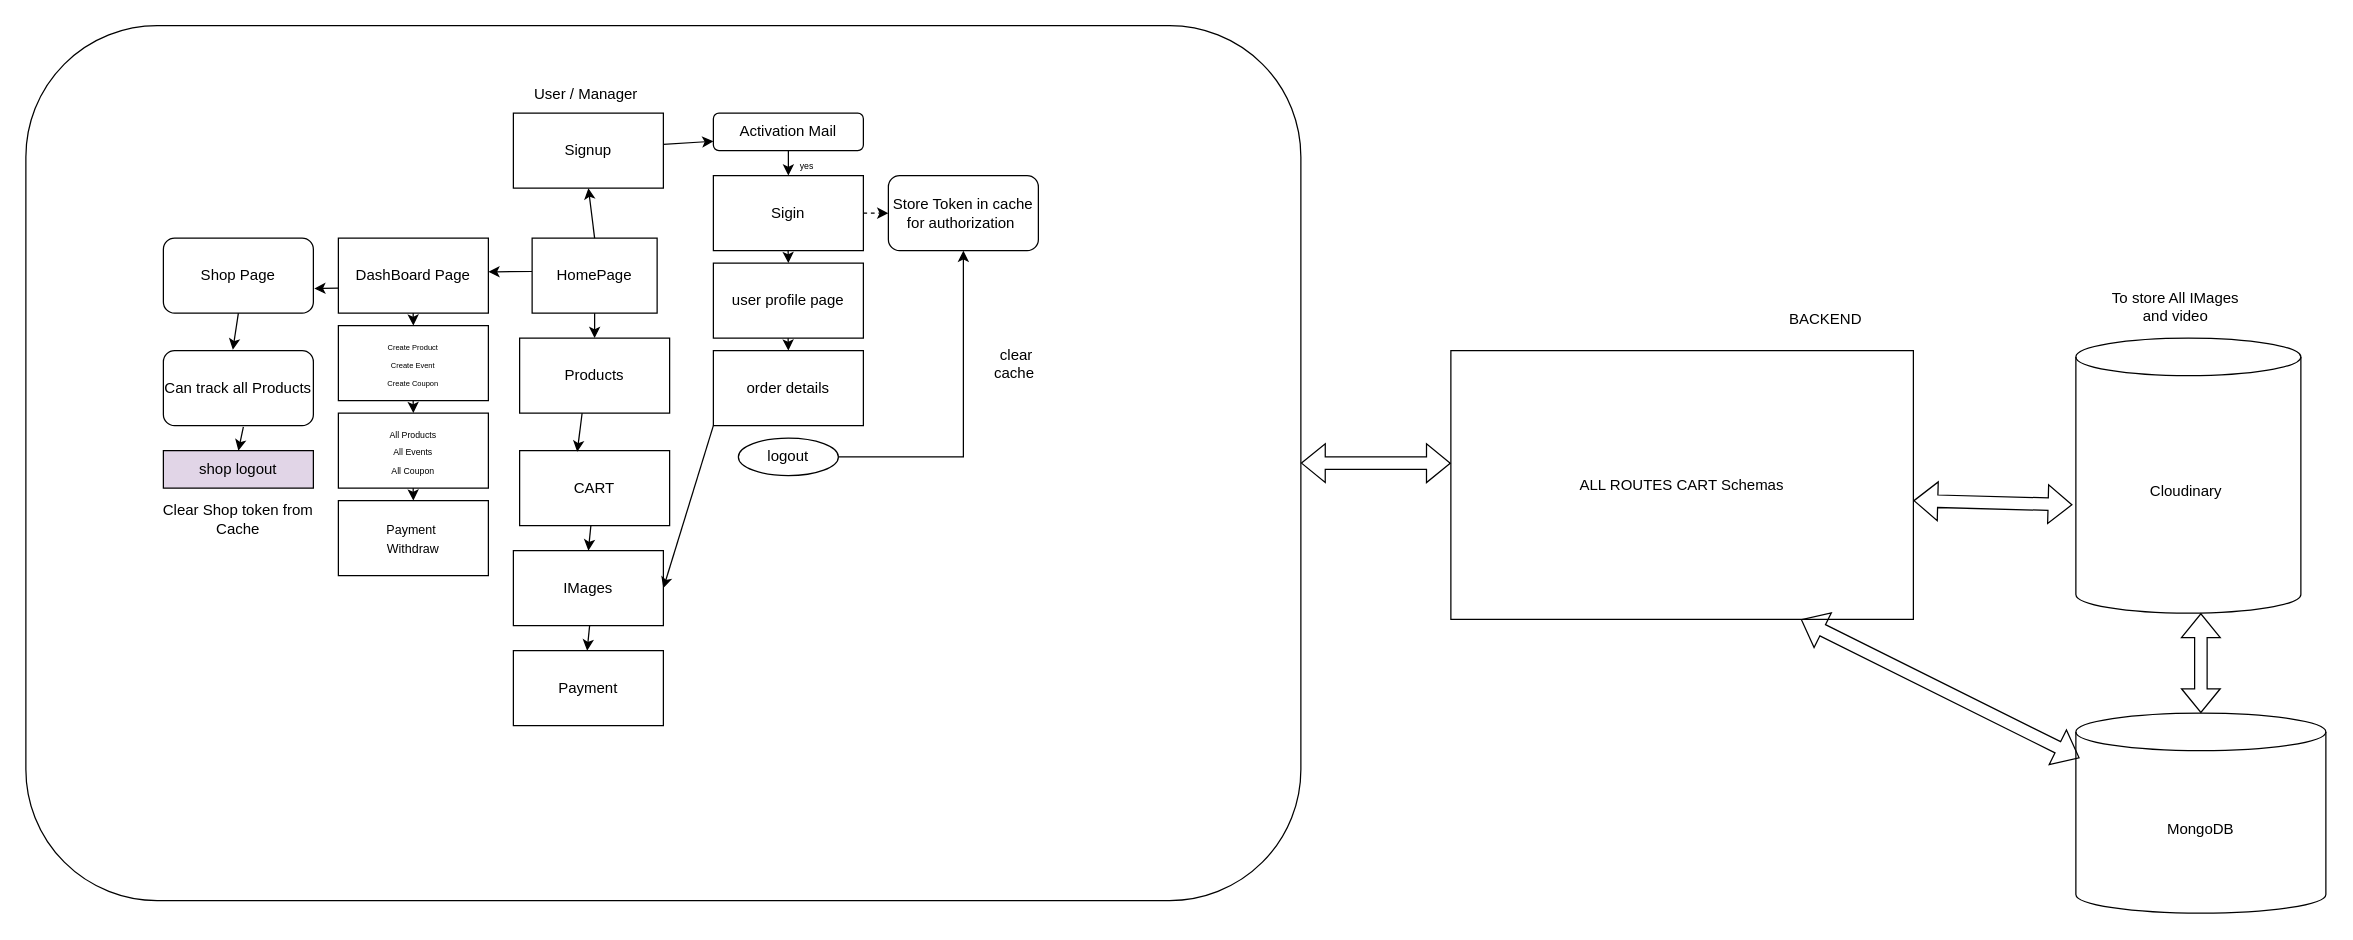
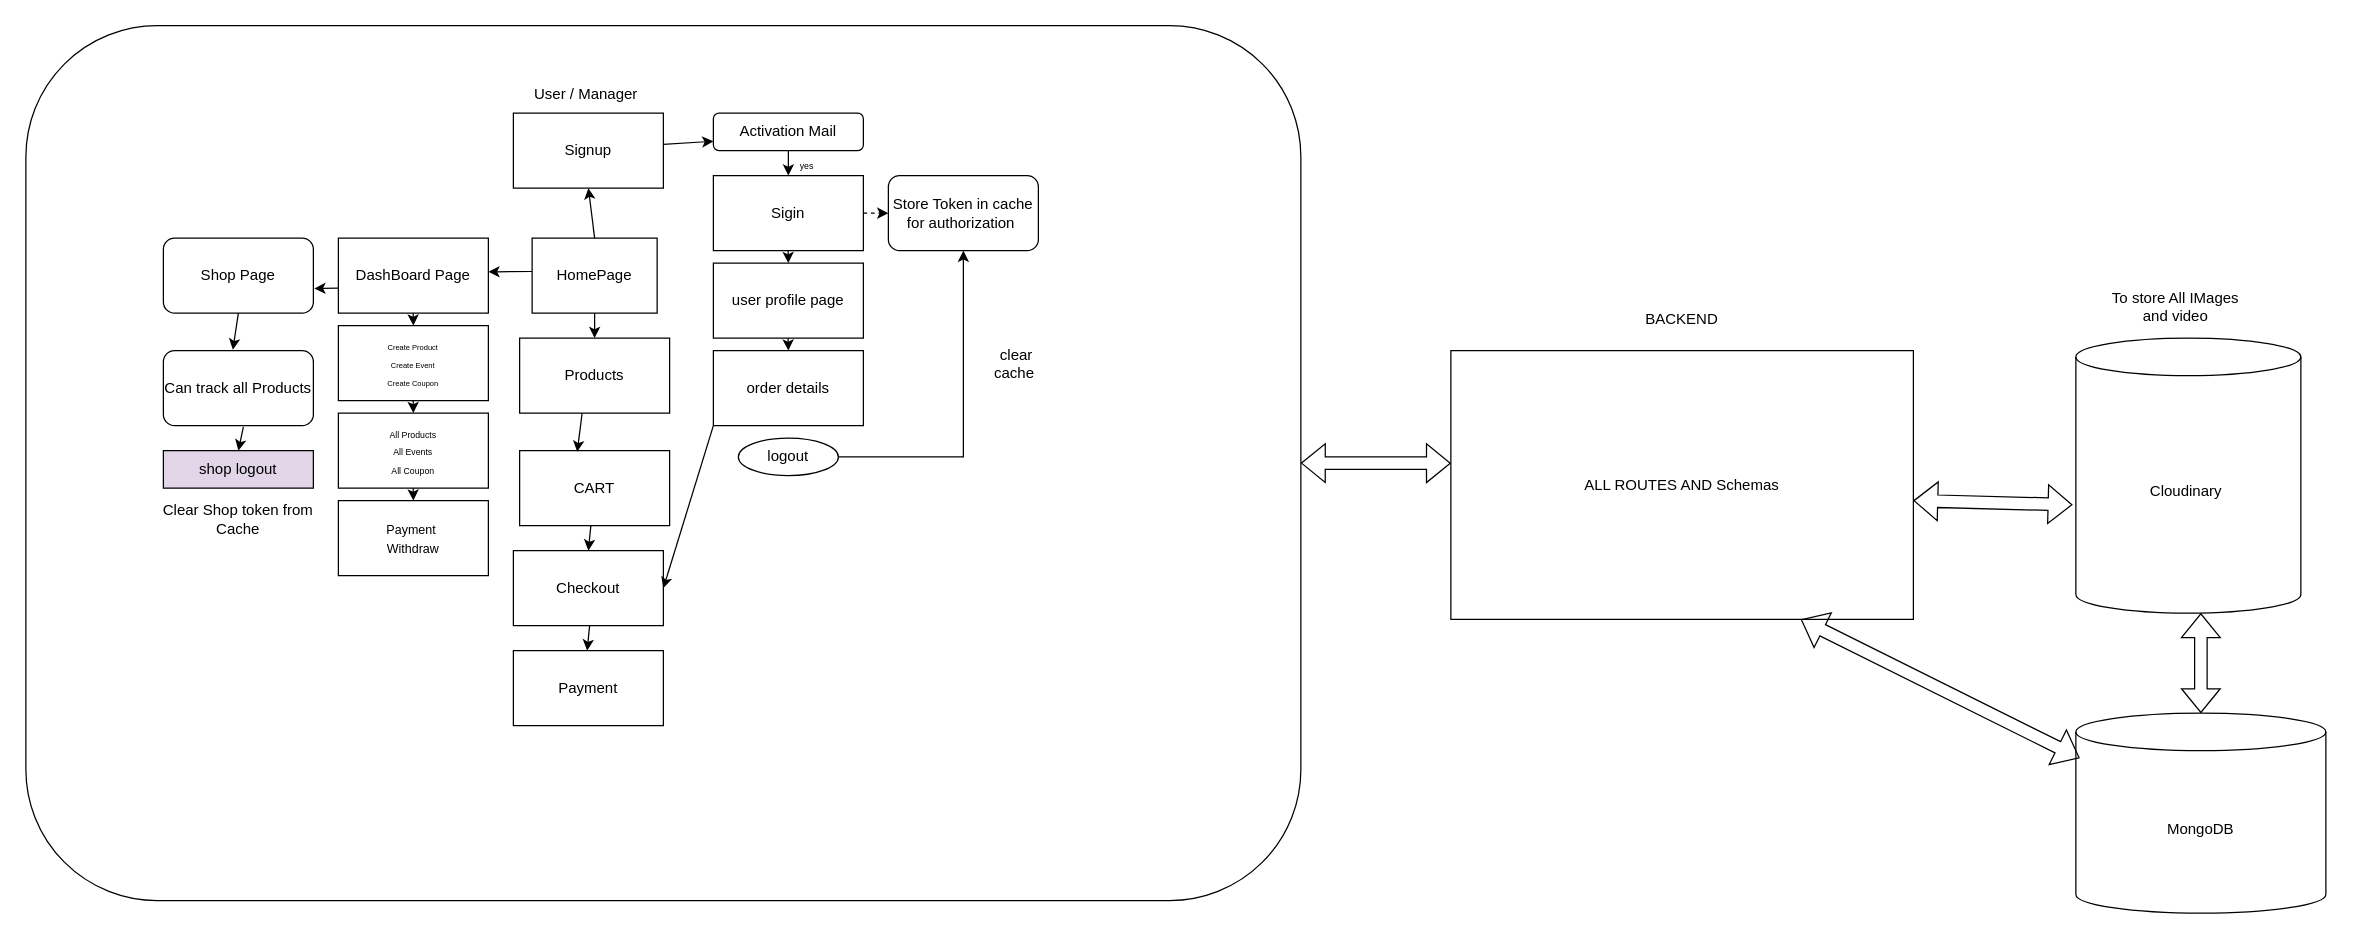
node "BACKEND": moved (1826, 319) -> (1682, 319)
node "ALL ROUTES CART Schemas": label "ALL ROUTES CART Schemas" -> "ALL ROUTES AND Schemas"
node "IMages": label "IMages" -> "Checkout"
